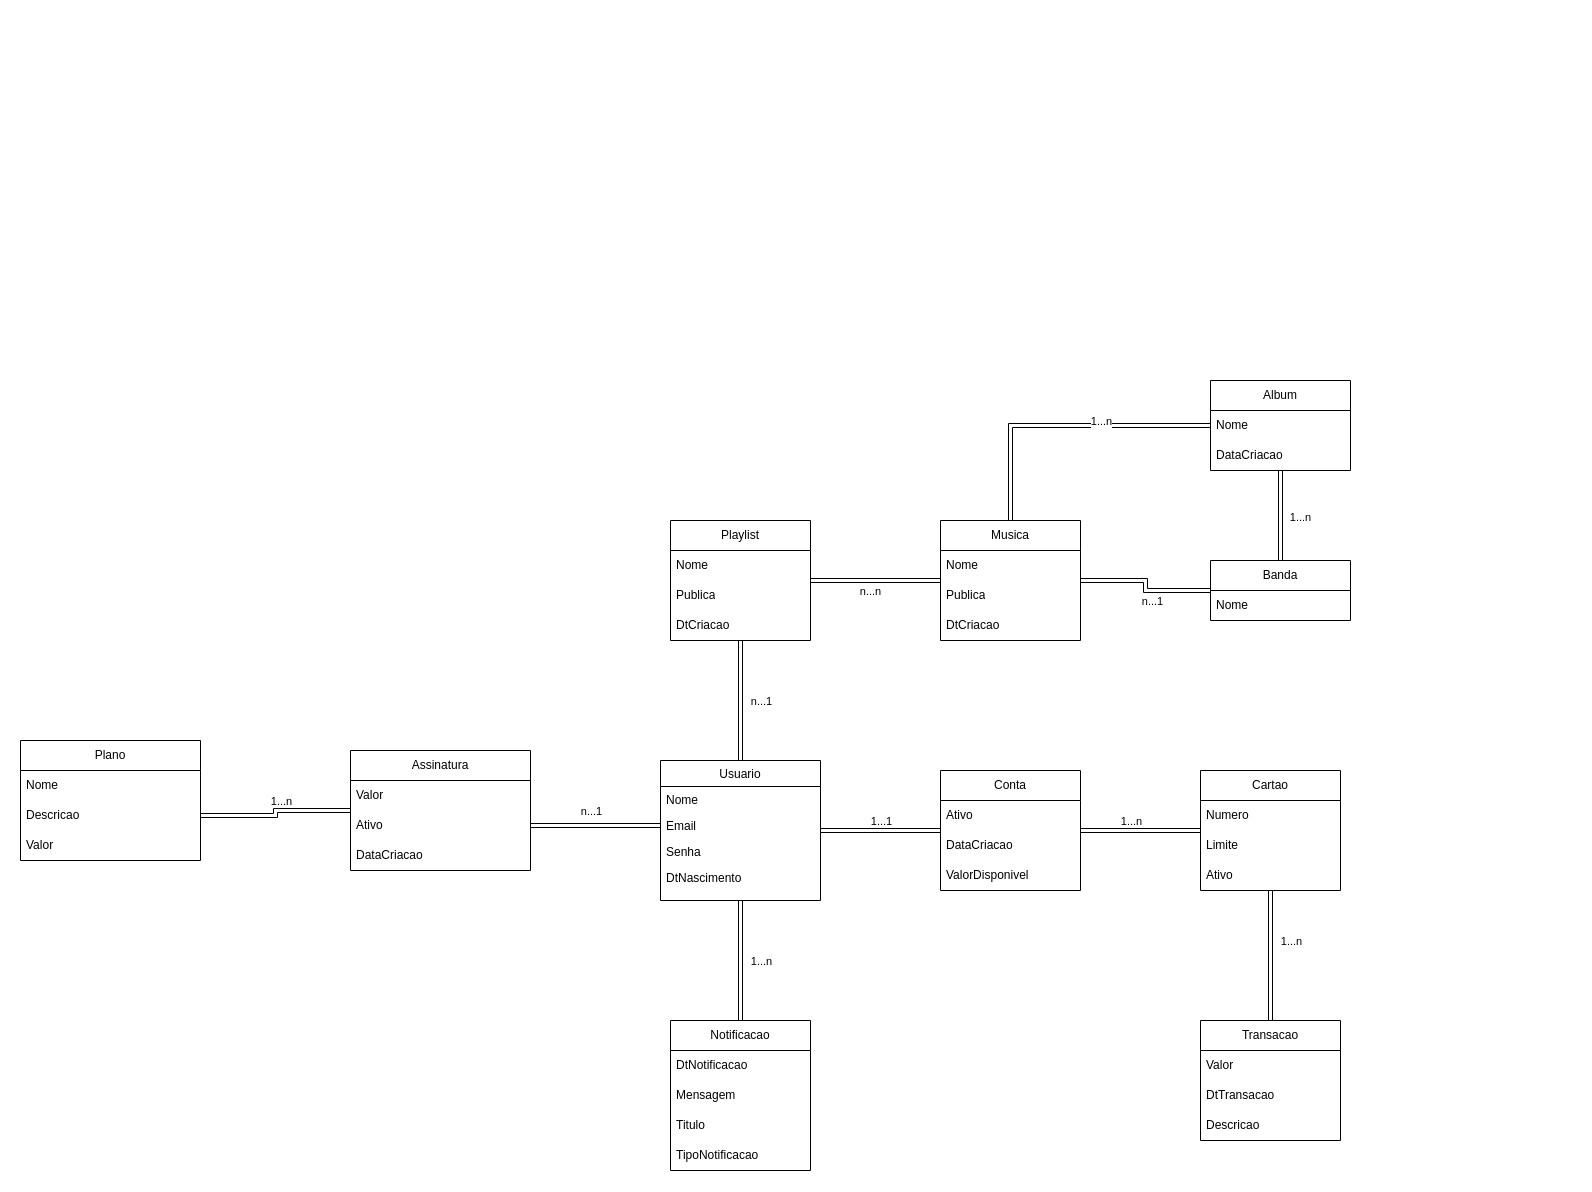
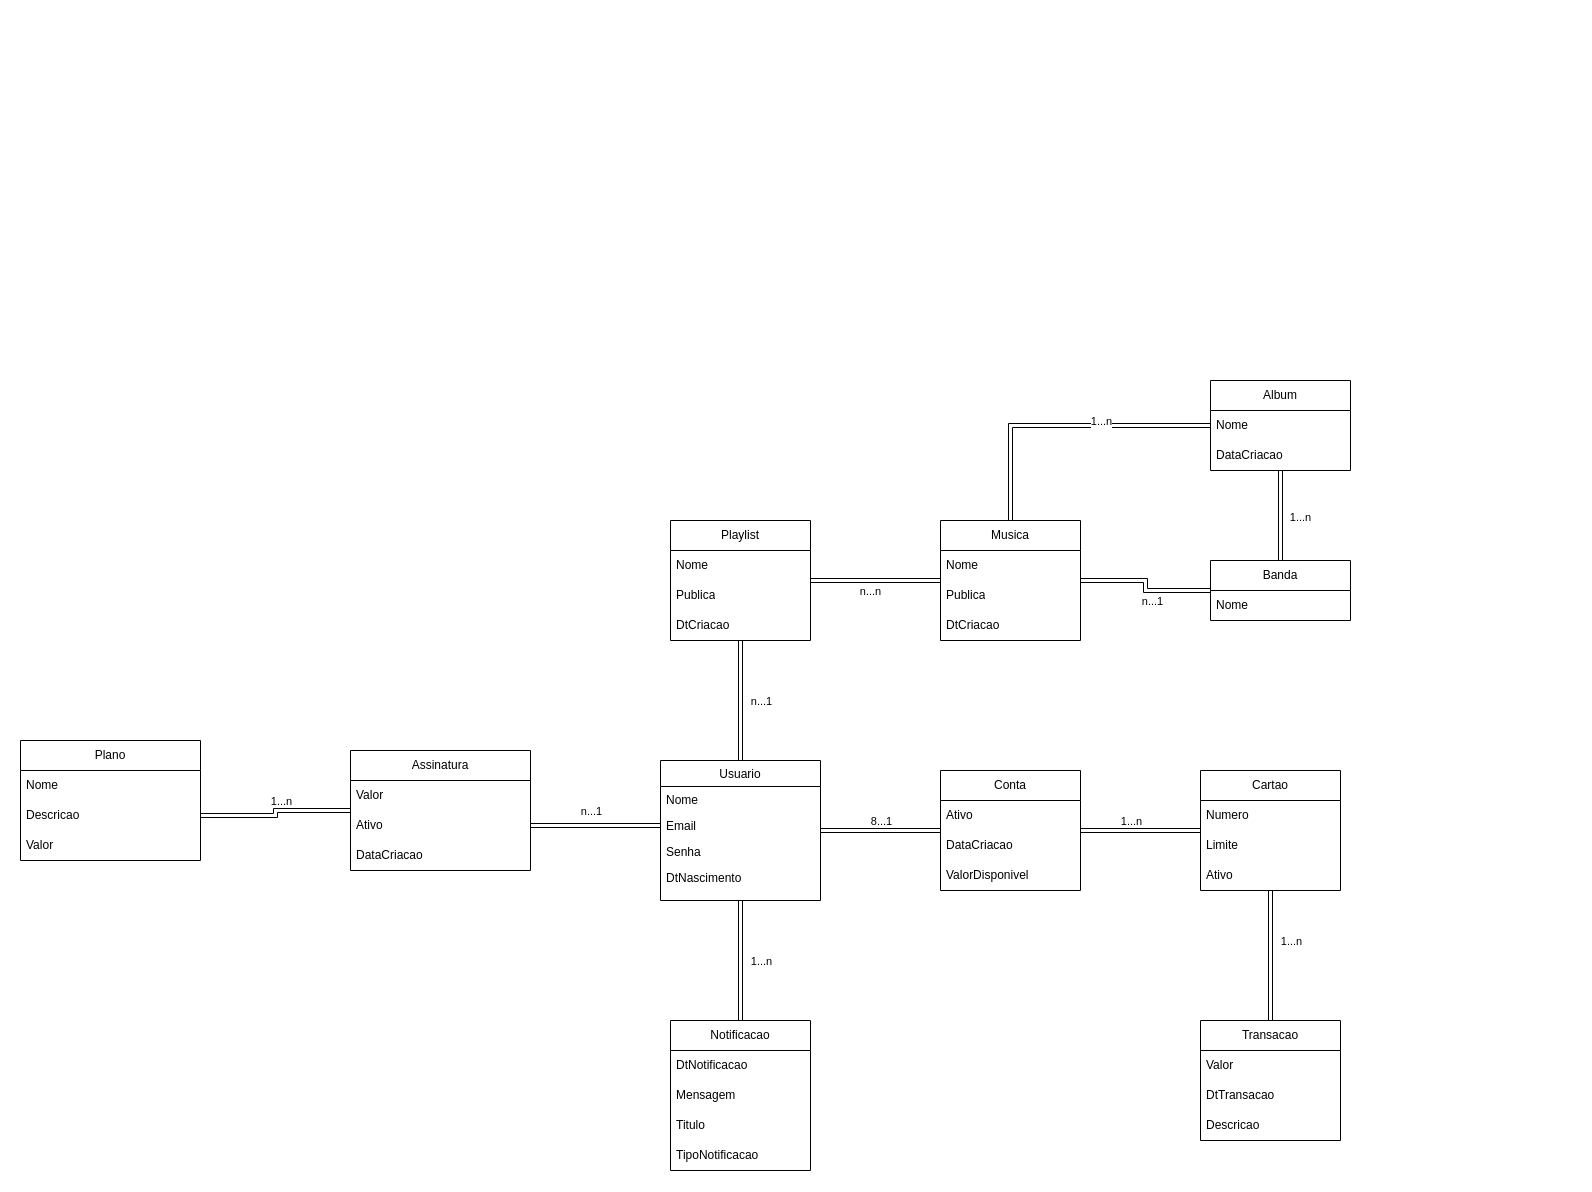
node "1...1": label "1...1" -> "8...1"
